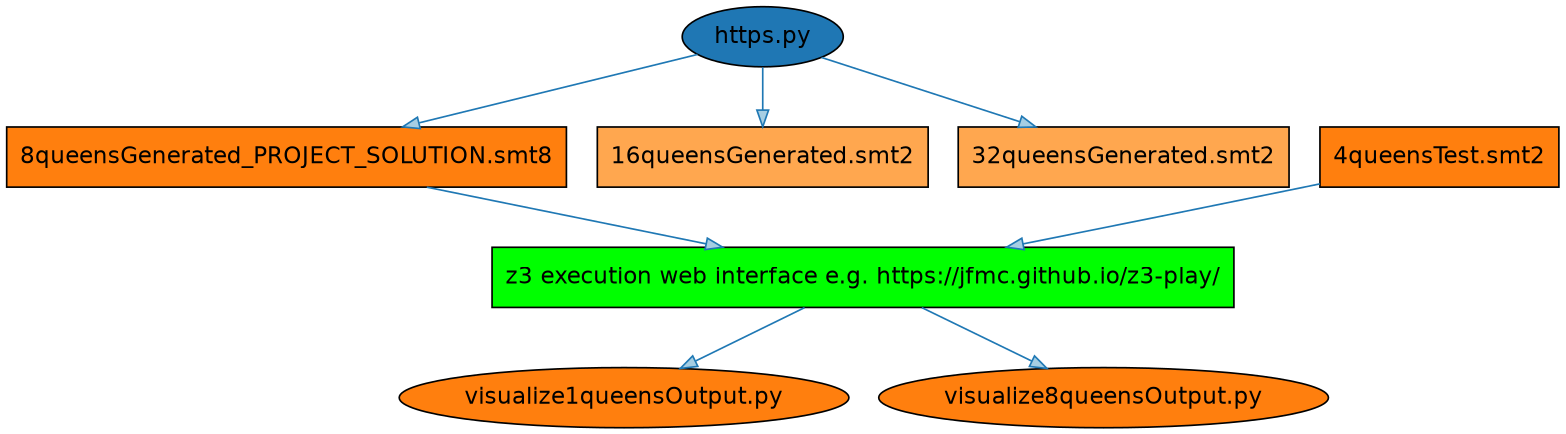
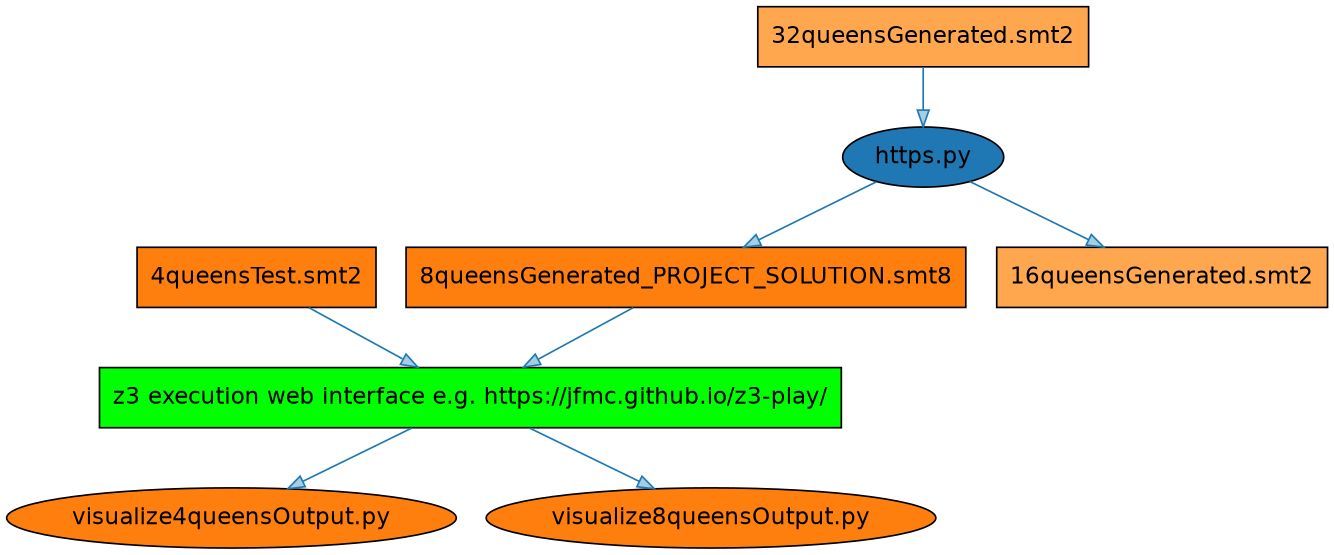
edge "https.py" -> "32queensGenerated.smt2": reversed
node "visualize1queensOutput.py": label "visualize1queensOutput.py" -> "visualize4queensOutput.py"
